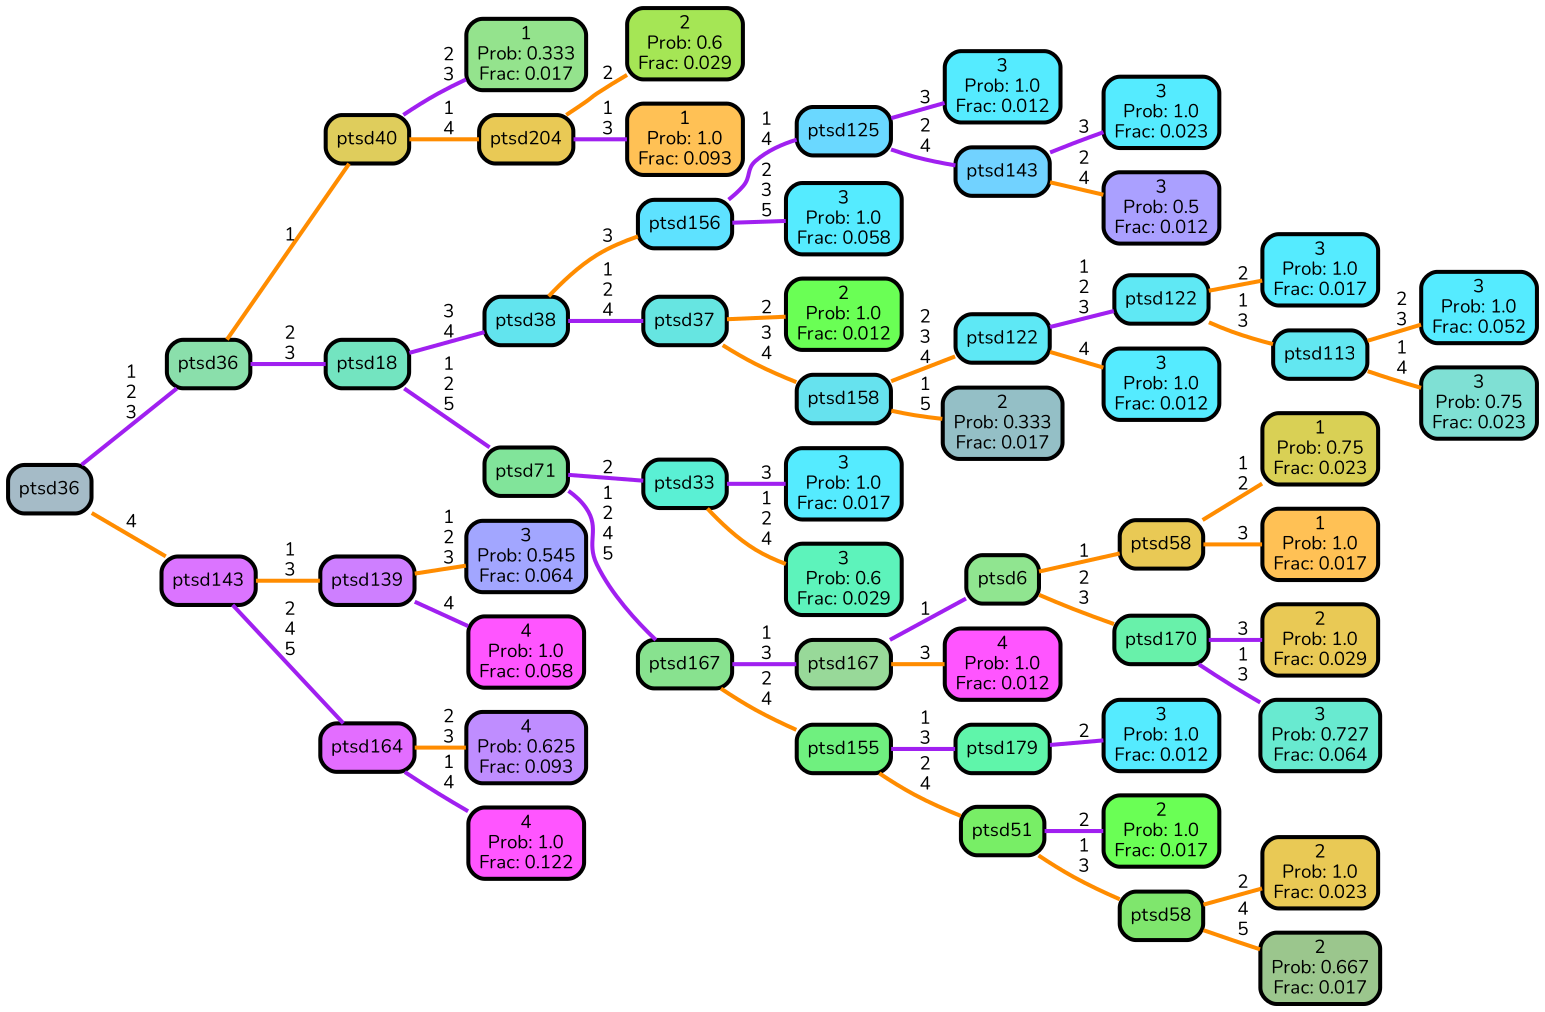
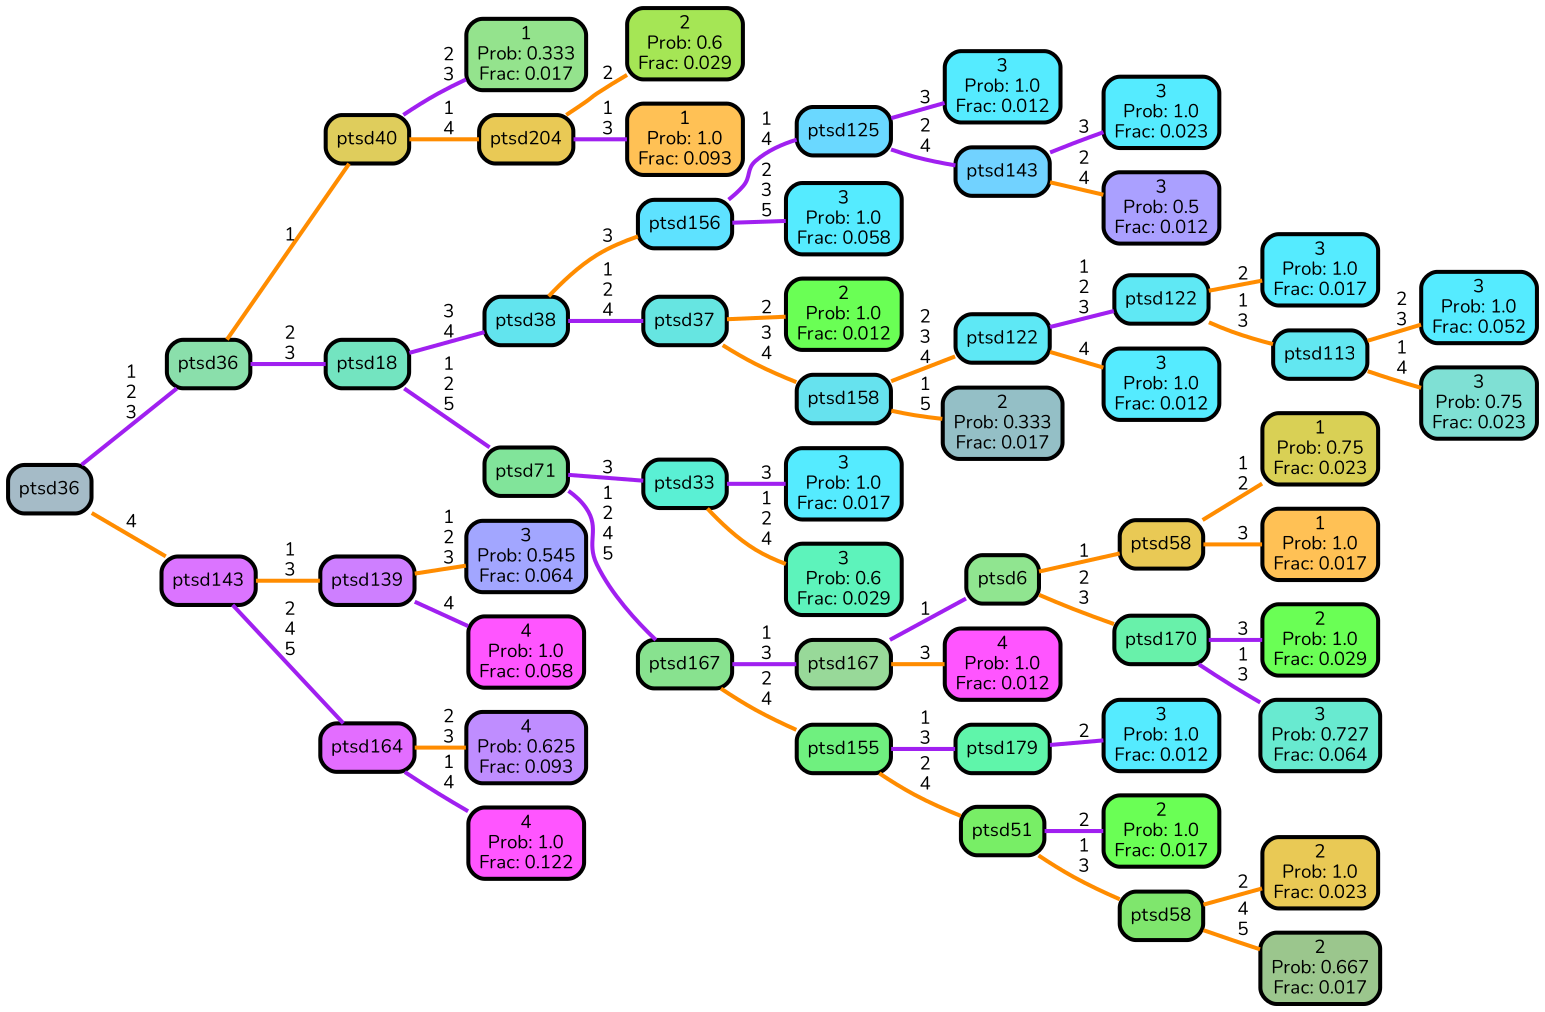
edge "ptsd71" -- "ptsd33": label " 2" -> " 3"
node "2 Prob: 1.0 Frac: 0.029": fillcolor #e9c955 -> #6aff55
